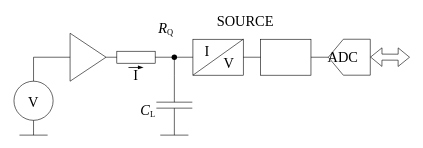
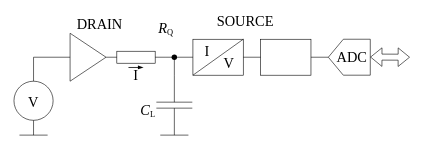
node "DRAIN": added
node "ADC": moved (343, 57) -> (352, 57)
